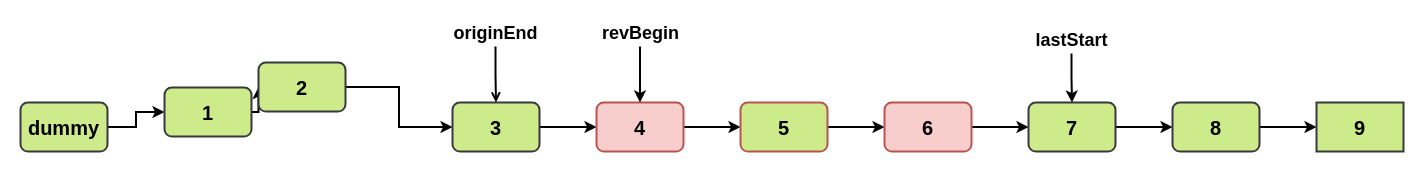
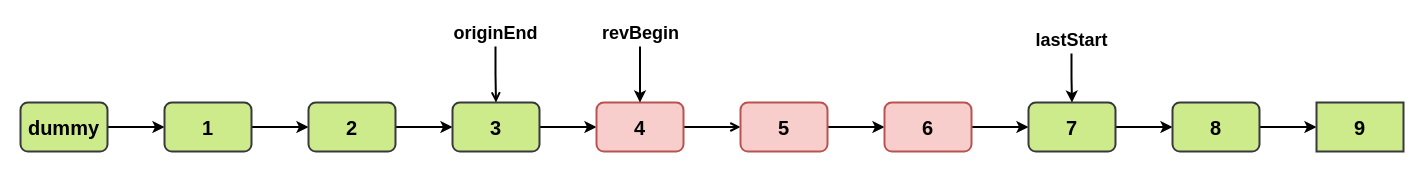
node "2": moved (302, 87) -> (352, 127)
node "1": moved (208, 112) -> (208, 127)
edge "4" -> "5": arrowhead classic -> open
node "5": fillcolor #cdeb8b -> #f8cecc
